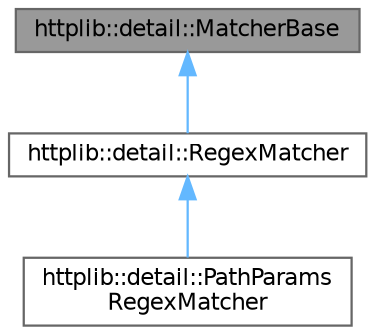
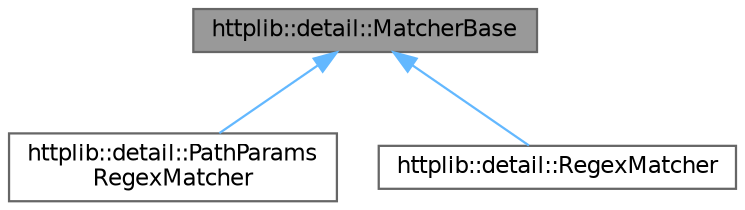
edge "httplib::detail::PathParams RegexMatcher" -> "httplib::detail::RegexMatcher": now "httplib::detail::PathParams RegexMatcher" -> "httplib::detail::MatcherBase"
